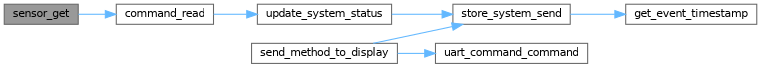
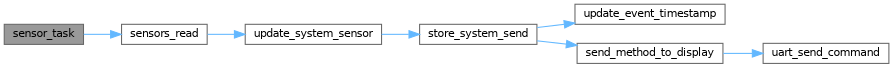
node "sensor_get": label "sensor_get" -> "sensor_task"
node "command_read": label "command_read" -> "sensors_read"
node "update_system_status": label "update_system_status" -> "update_system_sensor"
node "get_event_timestamp": label "get_event_timestamp" -> "update_event_timestamp"
edge "send_method_to_display" -> "store_system_send": reversed
node "uart_command_command": label "uart_command_command" -> "uart_send_command"
